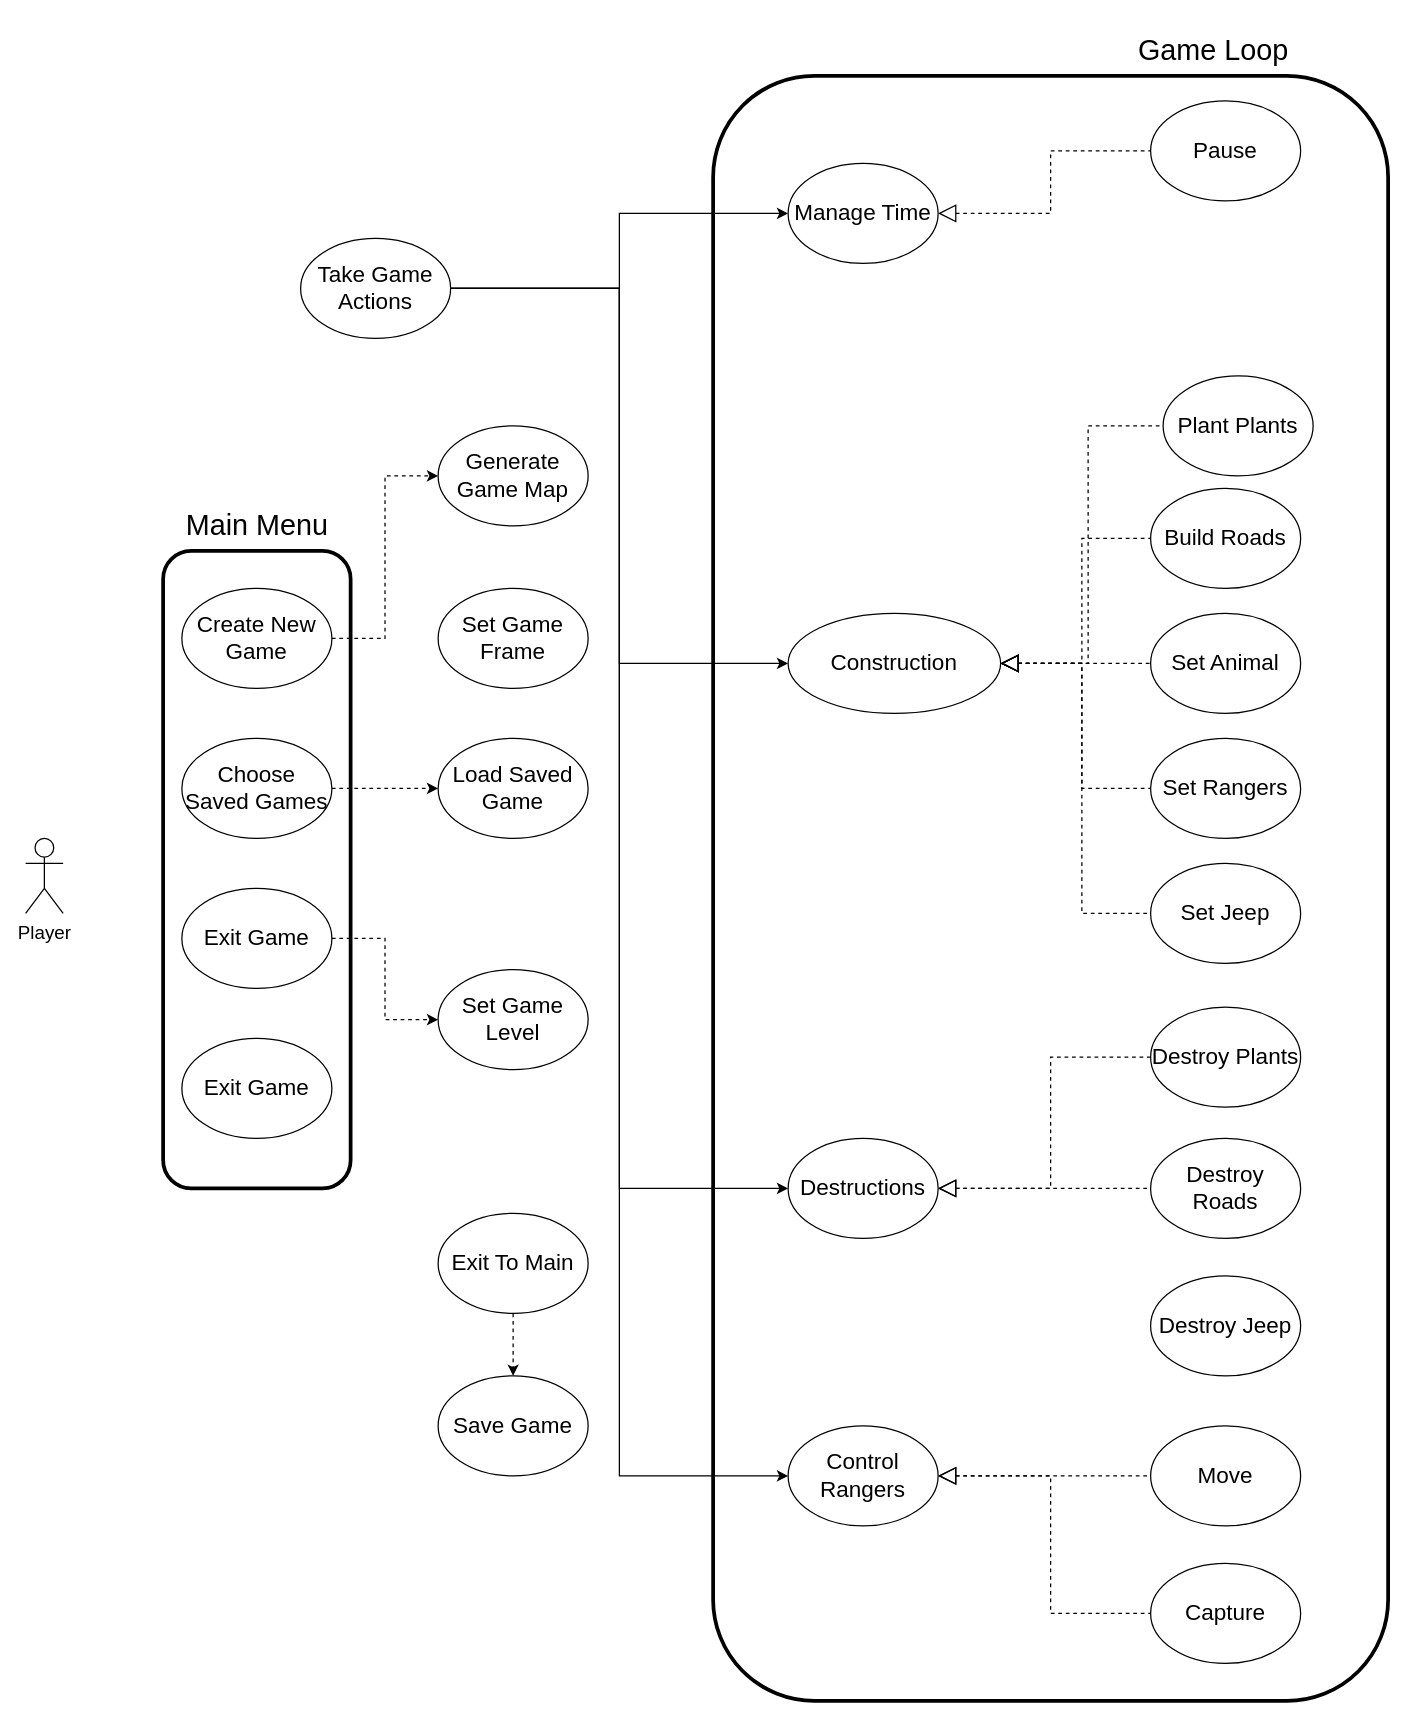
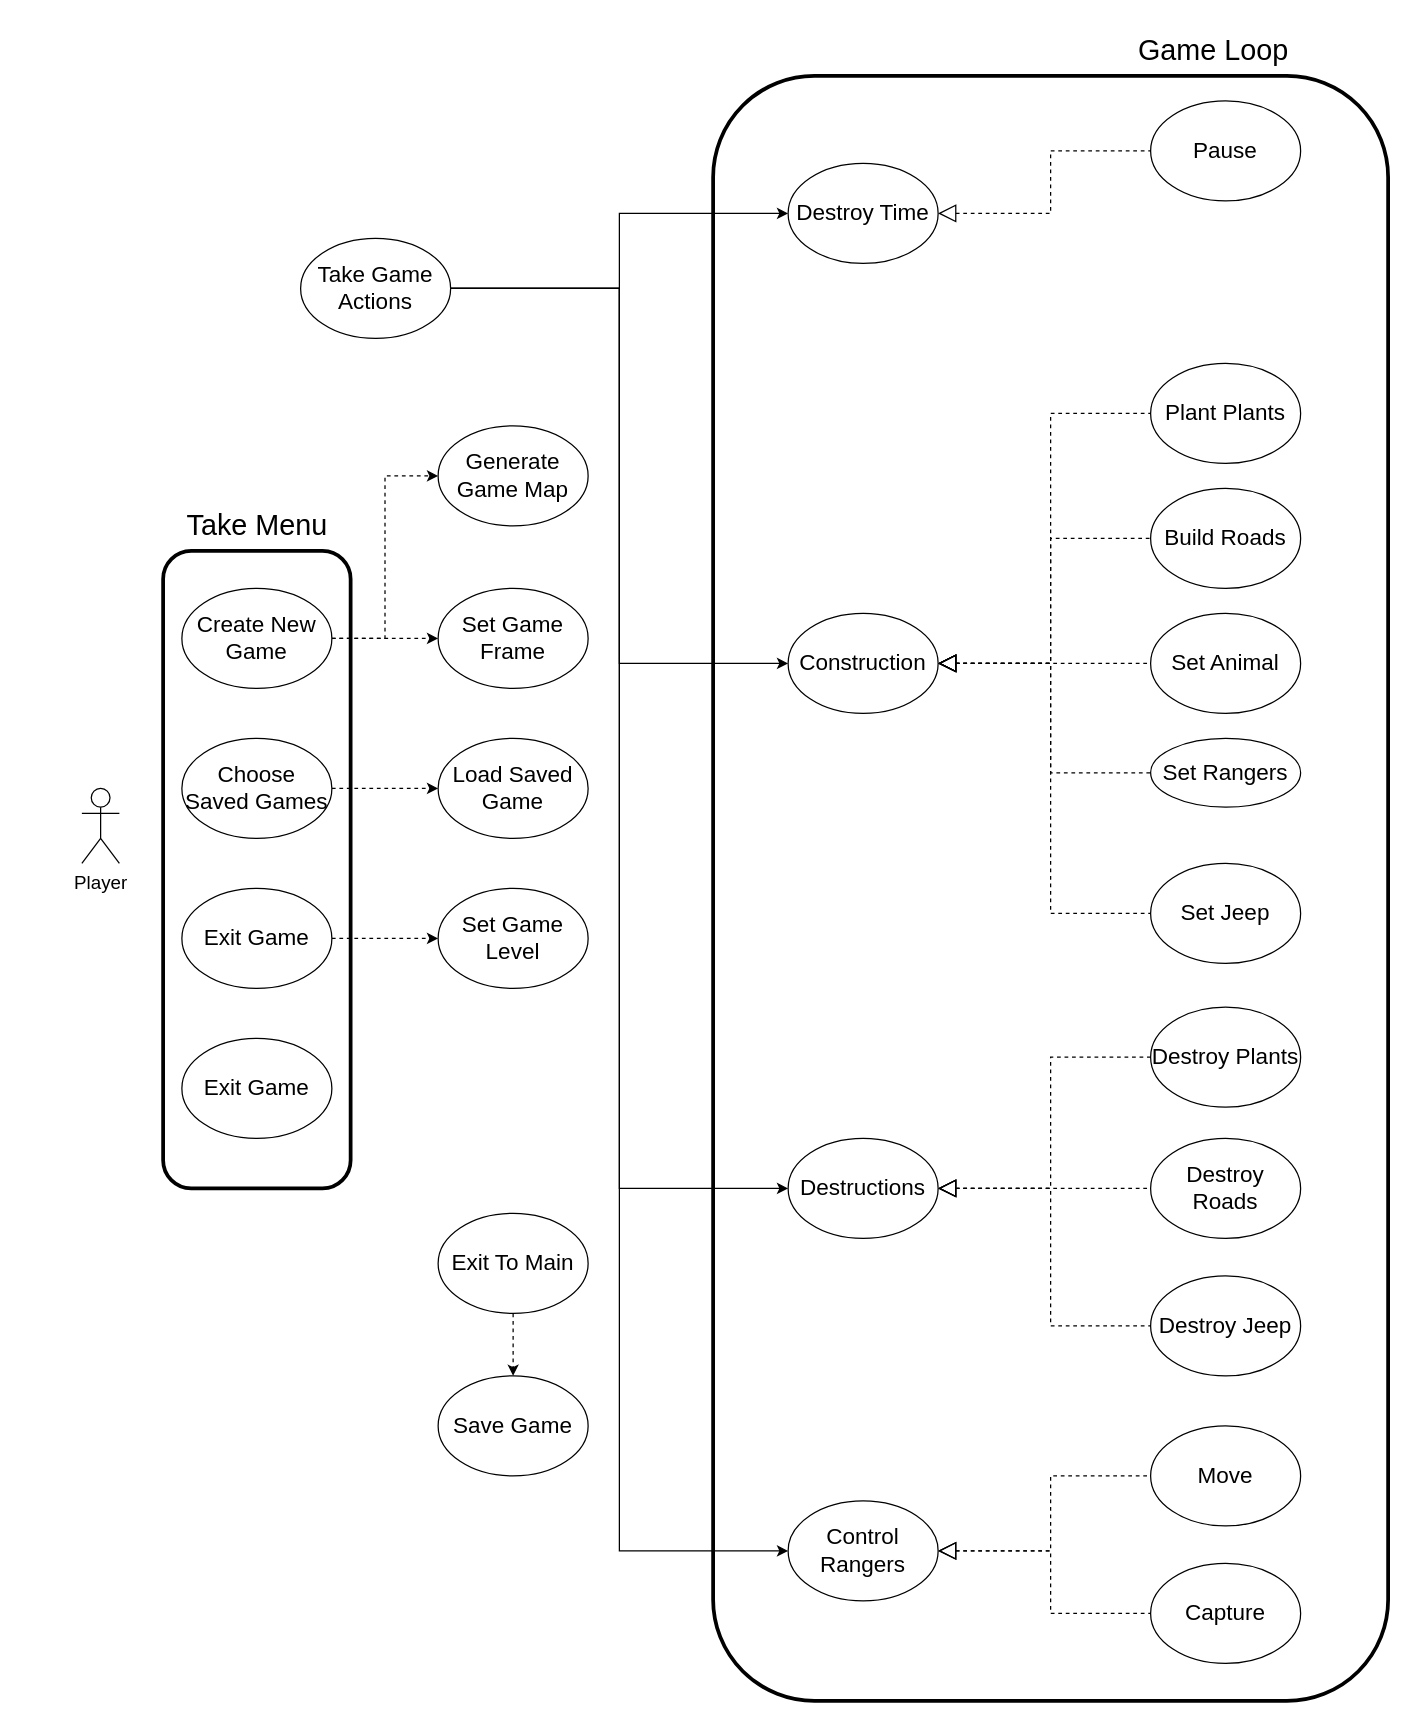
node "Manage Time": label "Manage Time" -> "Destroy Time"
node "Plant Plants": moved (1238, 426) -> (1226, 413)
node "Main Menu": label "Main Menu" -> "Take Menu"
edge "Create New Game" -> "Set Game Frame": added
node "Construction": size 213x100 -> 150x100
node "Set Rangers": size 150x100 -> 150x69
node "Player": moved (44, 876) -> (101, 826)
node "Set Game Level": moved (513, 1019) -> (513, 938)
edge "Destroy Jeep" -> "Destructions": added
node "Control Rangers": moved (863, 1476) -> (863, 1551)
